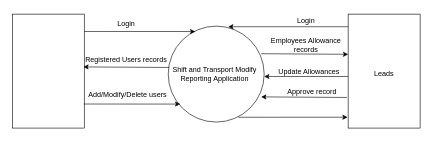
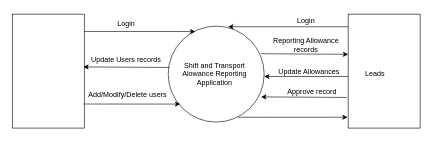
node "Employees Allowance records": label "Employees Allowance records" -> "Reporting Allowance records"
node "Registered Users records": label "Registered Users records" -> "Update Users records"
node "Shift and Transport Modify Reporting Application": label "Shift and Transport Modify Reporting Application" -> "Shift and Transport Alowance Reporting Application"
node "Leads": moved (384, 74) -> (375, 74)
